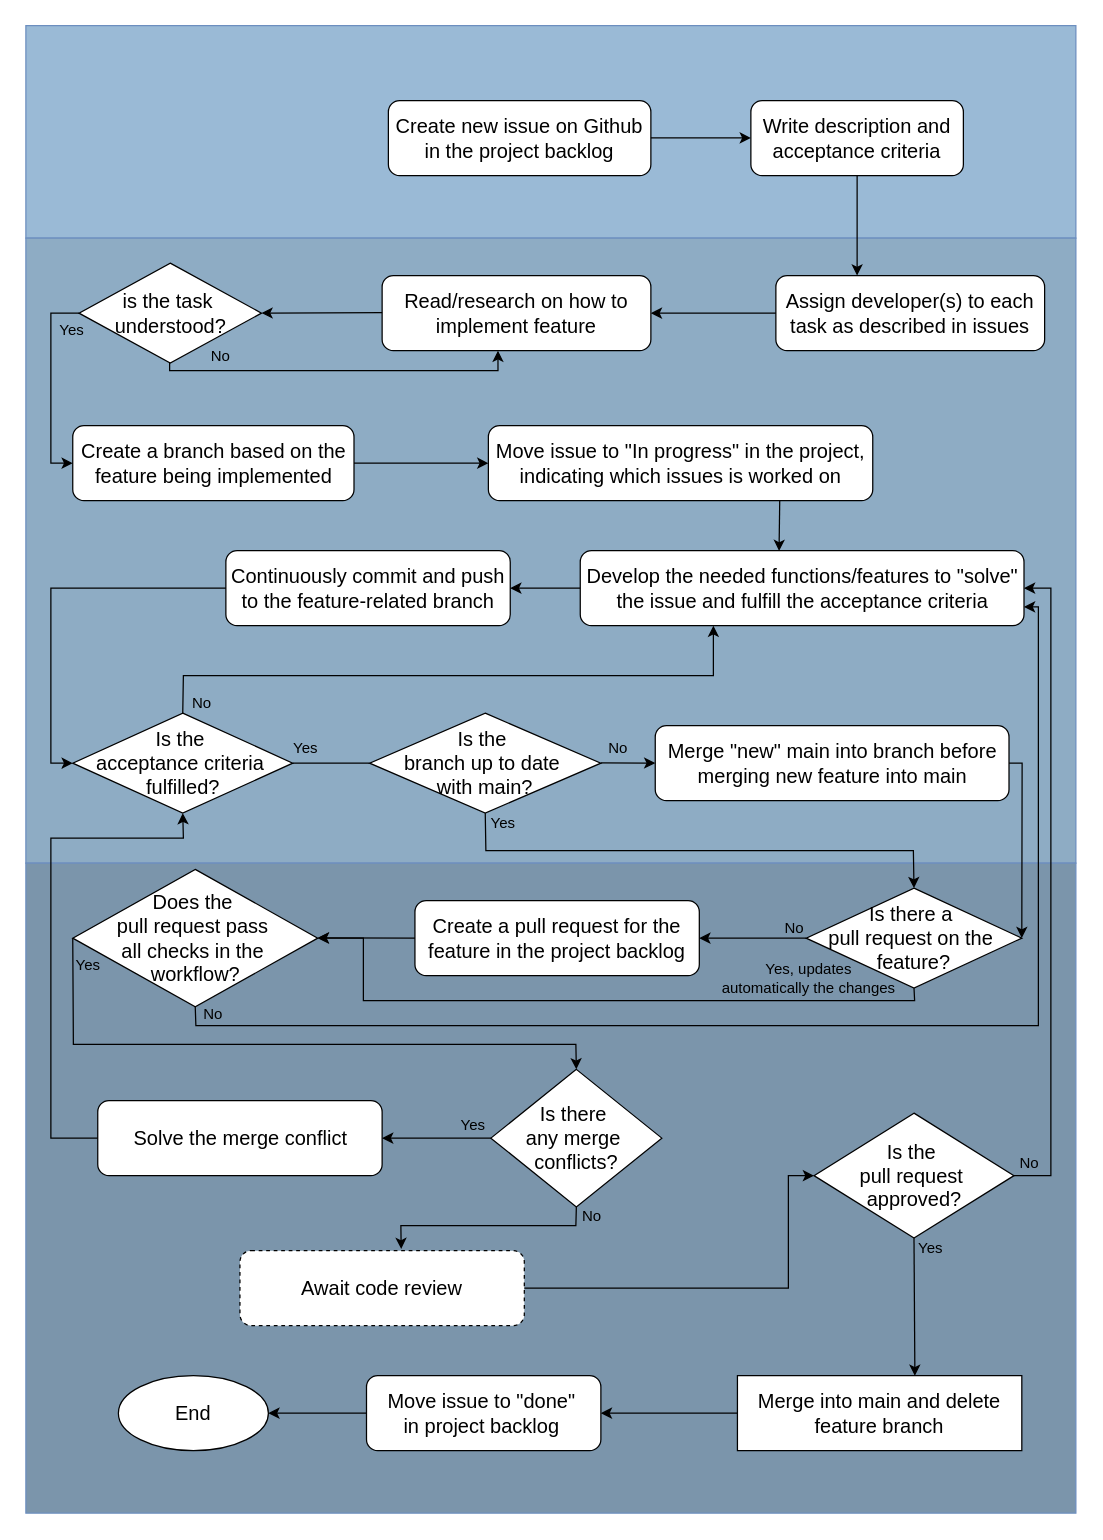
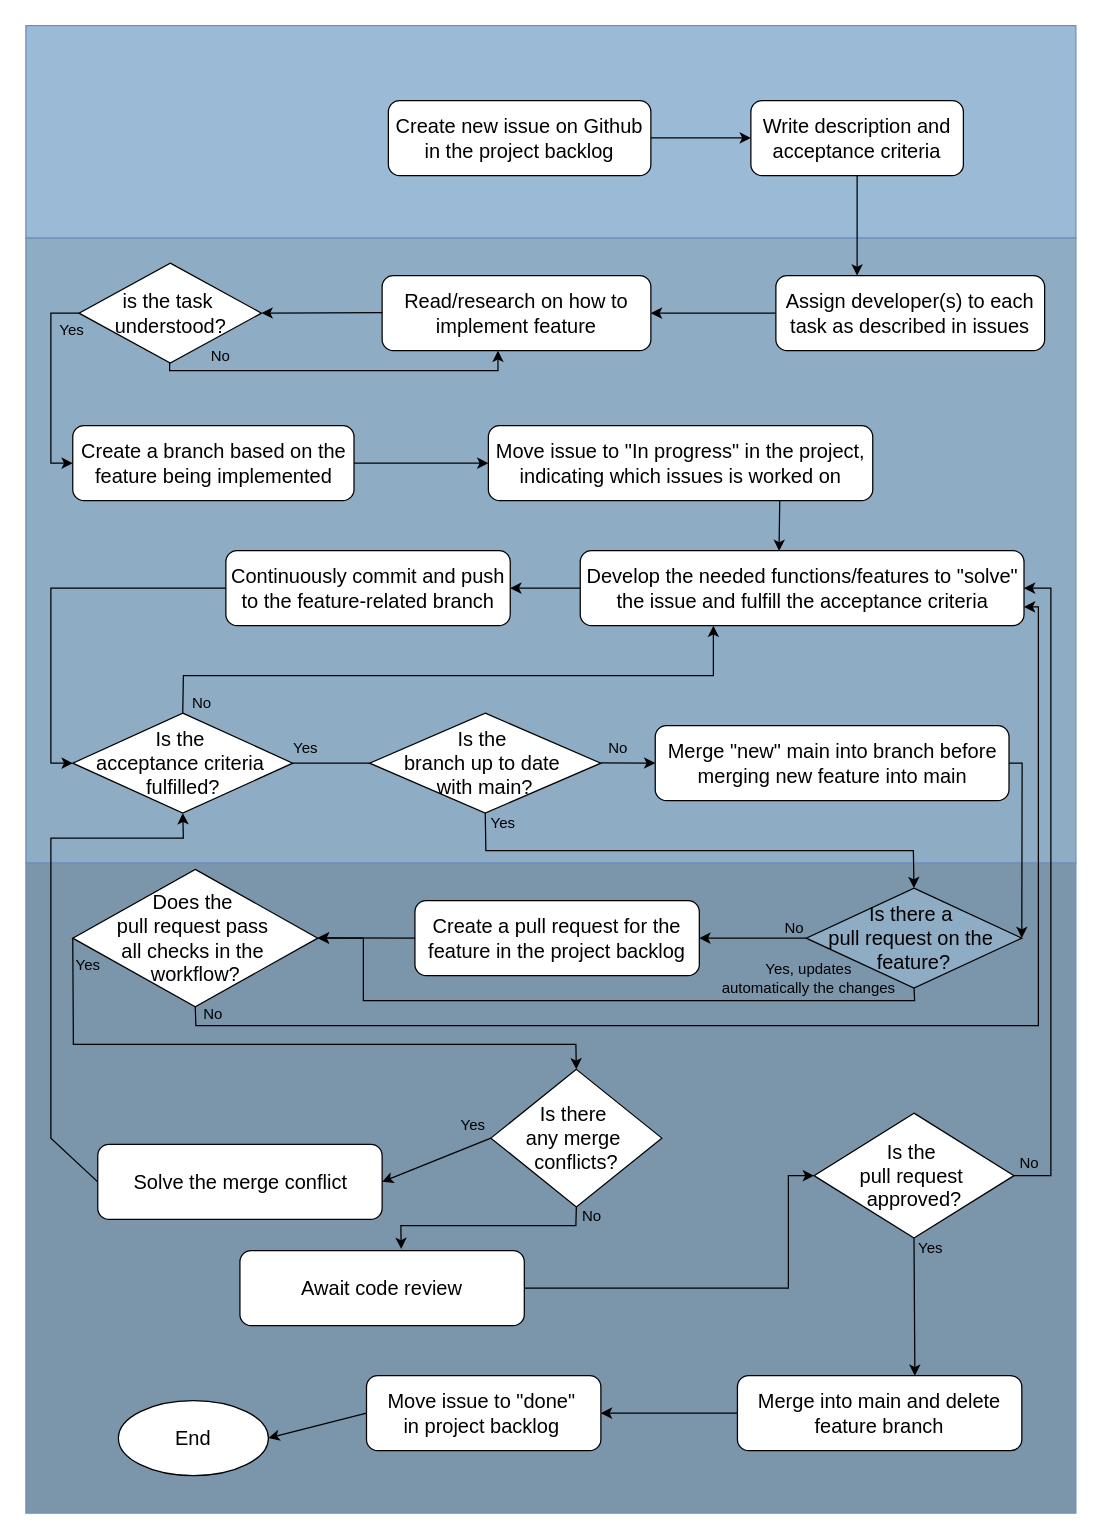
node "Is there a pull request on the feature?": fillcolor #ffffff -> #8eacc4
node "Solve the merge conflict": moved (240, 1138) -> (240, 1182)
node "Await code review": style dashed -> solid
node "End": moved (193, 1413) -> (193, 1438)
node "Merge into main and delete feature branch": shape rectangle -> rounded rectangle
